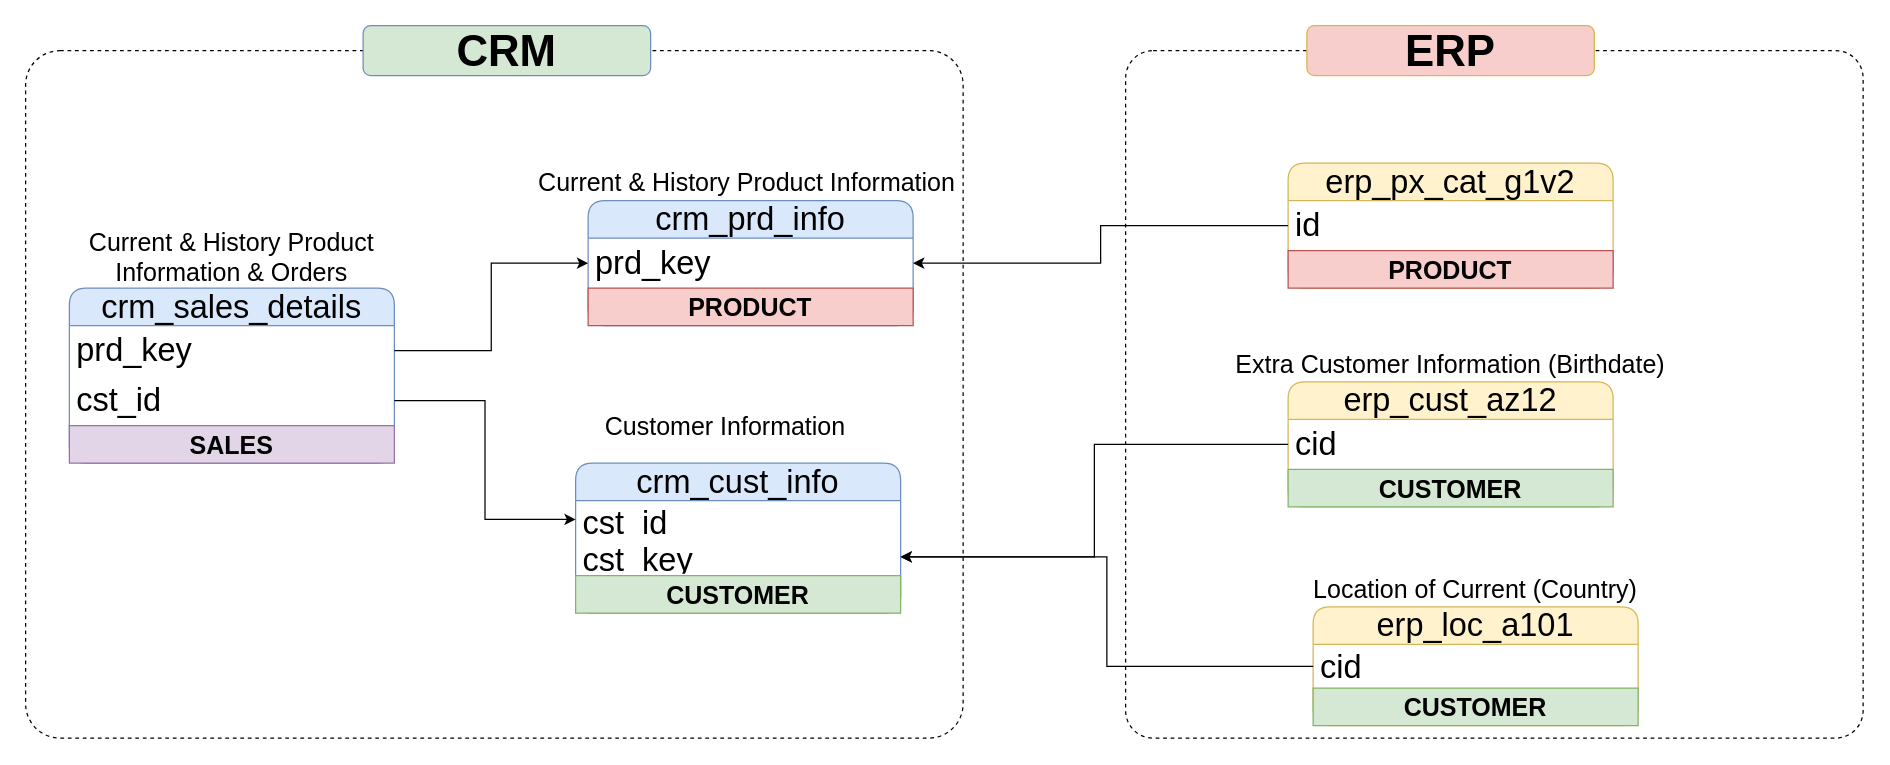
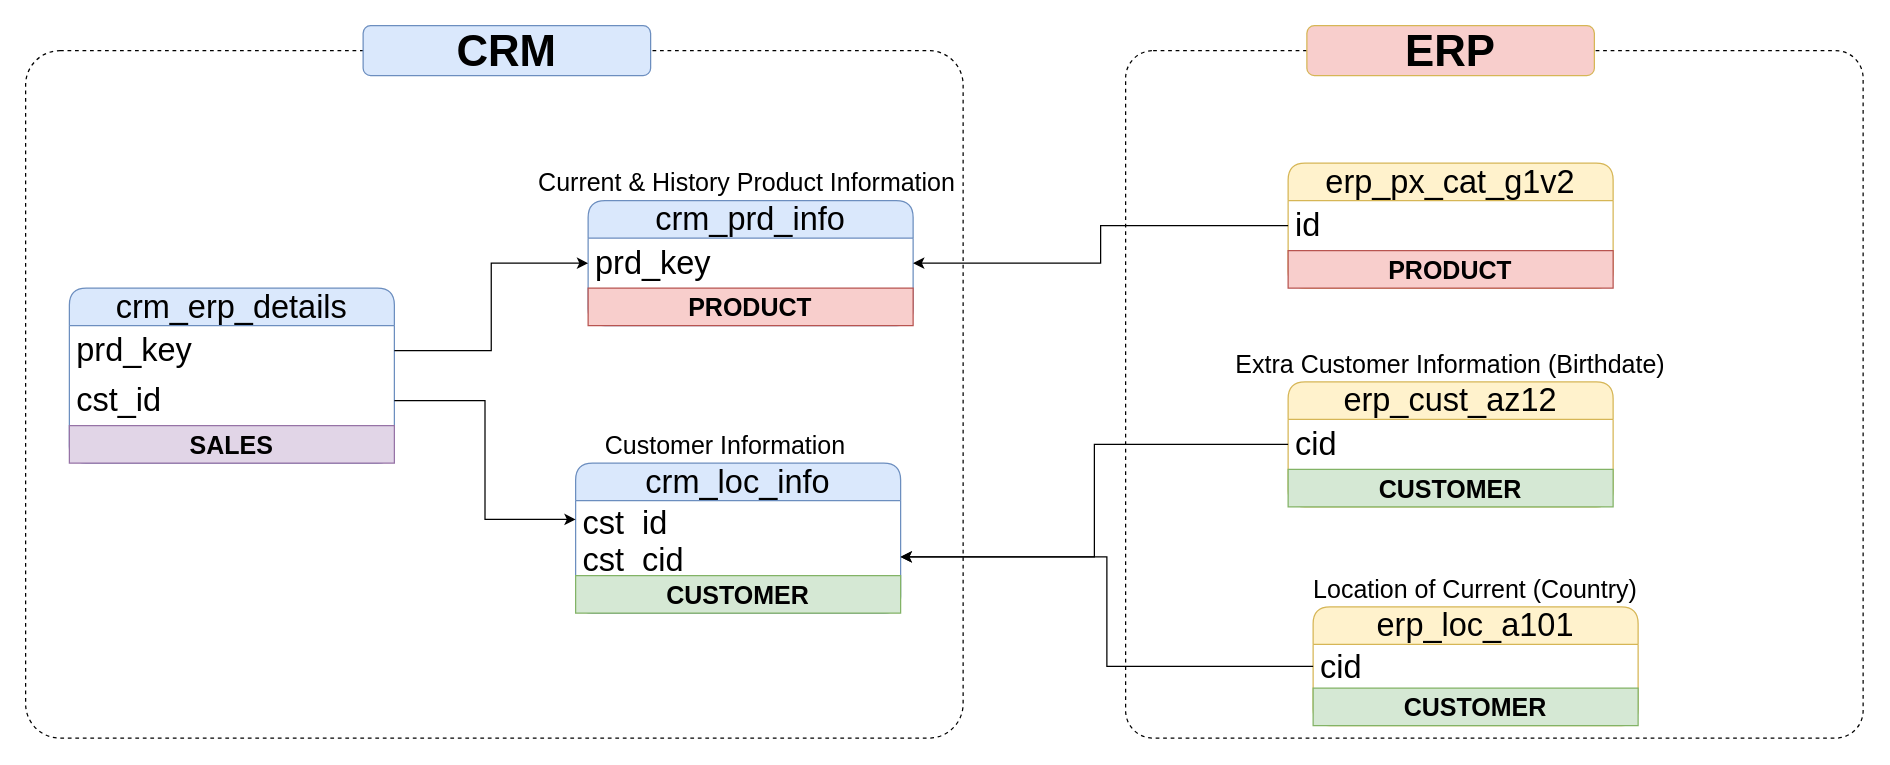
node "CRM": fillcolor #d5e8d4 -> #dae8fc
node "Current & History Product Information & Orders": removed
node "crm_sales_details": label "crm_sales_details" -> "crm_erp_details"
node "Customer Information": moved (726, 426) -> (726, 444)
node "crm_cust_info": label "crm_cust_info" -> "crm_loc_info"
node "cst_key": label "cst_key" -> "cst_cid"
